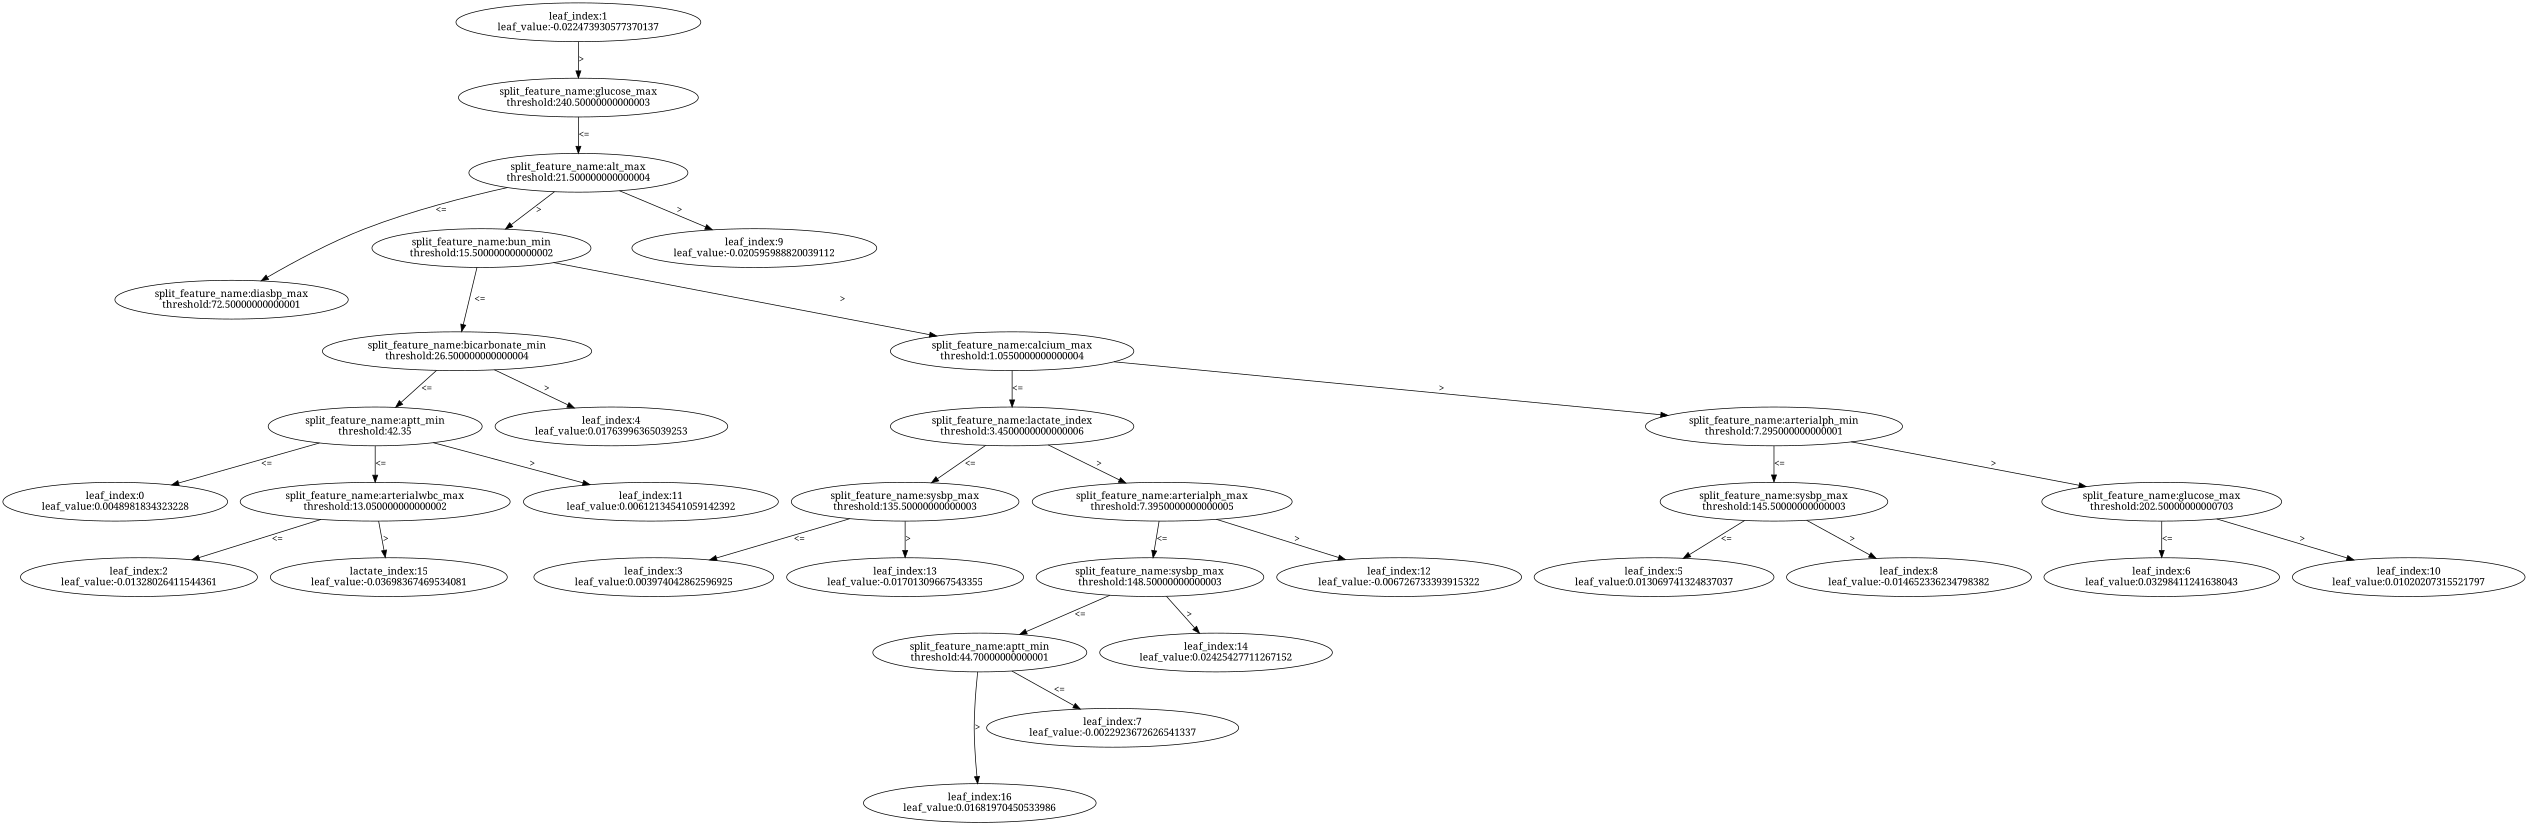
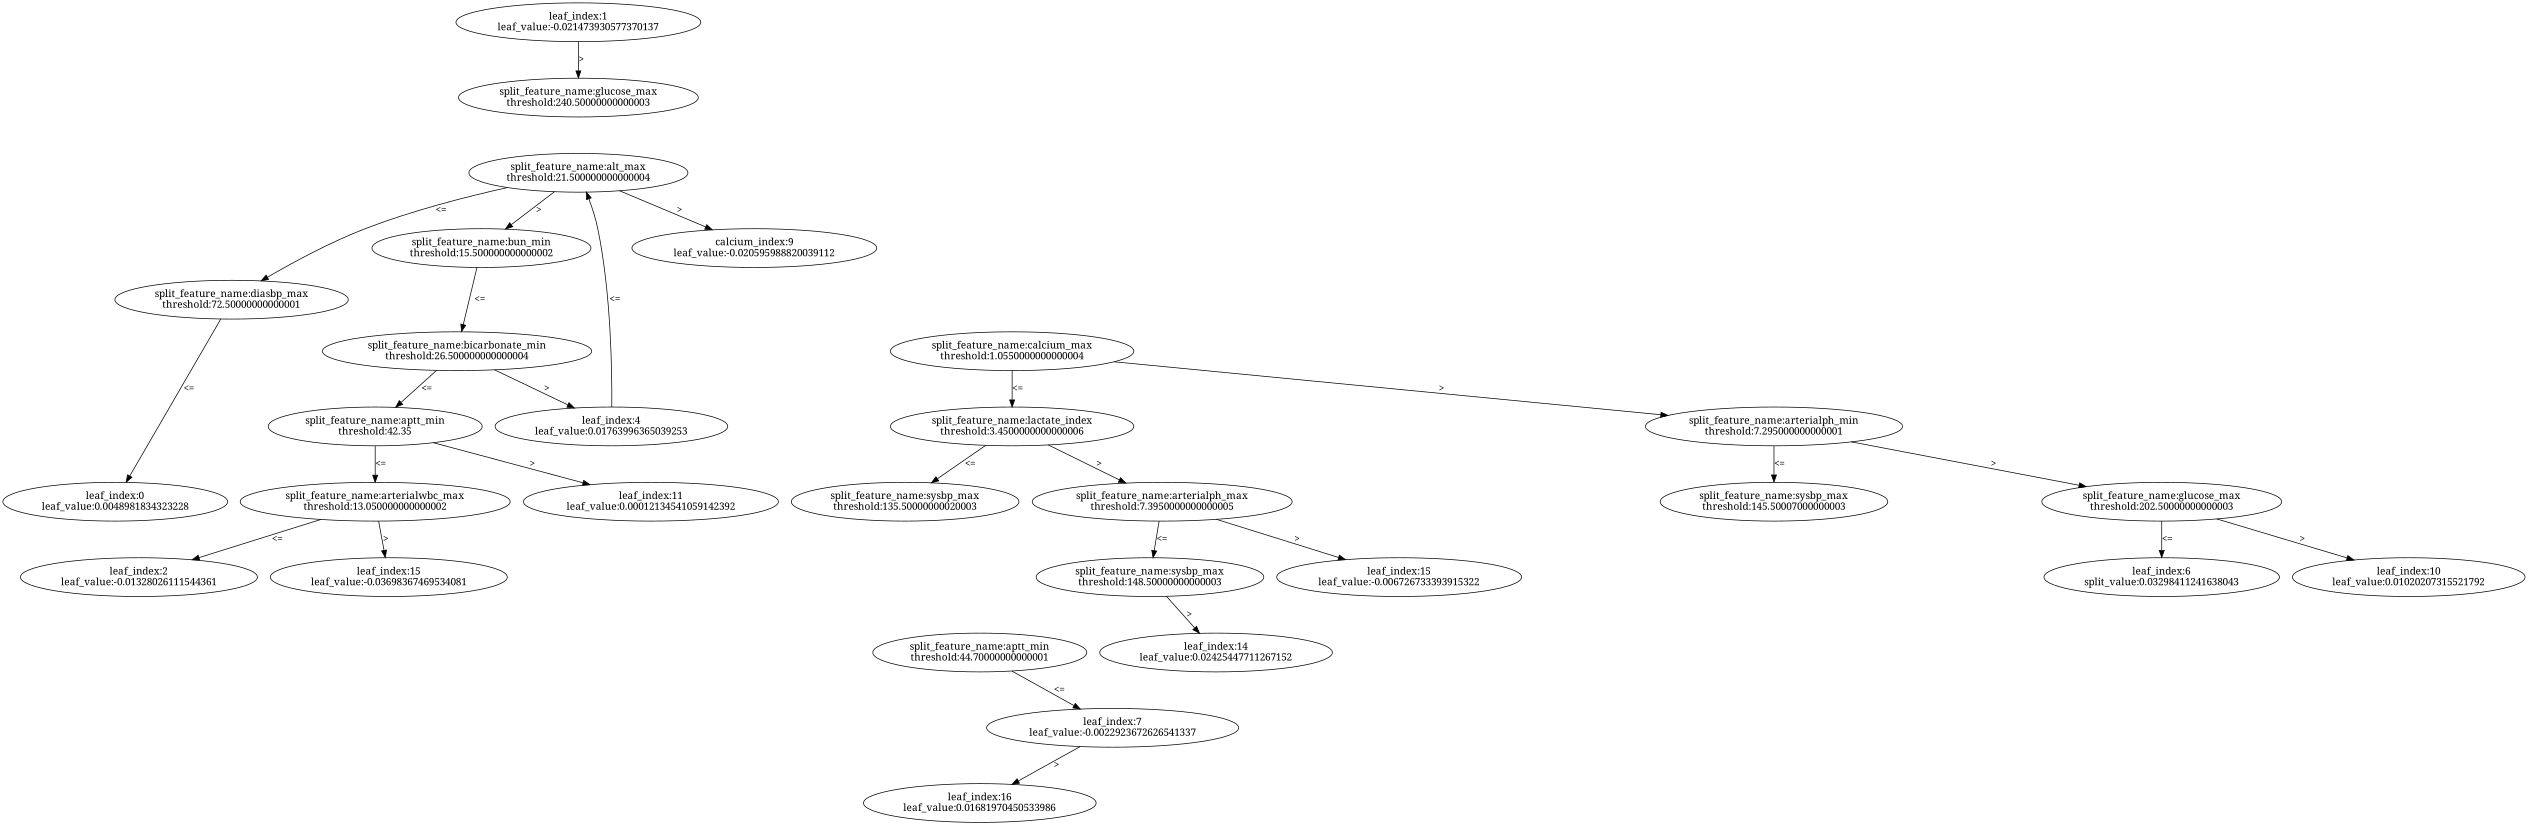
node "leaf_index:1 leaf_value:-0.022473930577370137": label "leaf_index:1 leaf_value:-0.022473930577370137" -> "leaf_index:1 leaf_value:-0.021473930577370137"
edge "split_feature_name:glucose_max threshold:240.50000000000003" -> "split_feature_name:alt_max threshold:21.500000000000004": now "leaf_index:4 leaf_value:0.01763996365039253" -> "split_feature_name:alt_max threshold:21.500000000000004"
node "leaf_index:9 leaf_value:-0.020595988820039112": label "leaf_index:9 leaf_value:-0.020595988820039112" -> "calcium_index:9 leaf_value:-0.020595988820039112"
edge "split_feature_name:bun_min threshold:15.500000000000002" -> "split_feature_name:calcium_max threshold:1.0550000000000004": removed, label ">"
edge "split_feature_name:aptt_min threshold:42.35" -> "leaf_index:0 leaf_value:0.0048981834323228": now "split_feature_name:diasbp_max threshold:72.50000000000001" -> "leaf_index:0 leaf_value:0.0048981834323228"
node "leaf_index:11 leaf_value:0.00612134541059142392": label "leaf_index:11 leaf_value:0.00612134541059142392" -> "leaf_index:11 leaf_value:0.00012134541059142392"
node "split_feature_name:sysbp_max threshold:135.50000000000003": label "split_feature_name:sysbp_max threshold:135.50000000000003" -> "split_feature_name:sysbp_max threshold:135.50000000020003"
node "split_feature_name:sysbp_max threshold:145.50000000000003": label "split_feature_name:sysbp_max threshold:145.50000000000003" -> "split_feature_name:sysbp_max threshold:145.50007000000003"
node "split_feature_name:glucose_max threshold:202.50000000000703": label "split_feature_name:glucose_max threshold:202.50000000000703" -> "split_feature_name:glucose_max threshold:202.50000000000003"
node "leaf_index:2 leaf_value:-0.01328026411544361": label "leaf_index:2 leaf_value:-0.01328026411544361" -> "leaf_index:2 leaf_value:-0.01328026111544361"
node "lactate_index:15 leaf_value:-0.03698367469534081": label "lactate_index:15 leaf_value:-0.03698367469534081" -> "leaf_index:15 leaf_value:-0.03698367469534081"
node "leaf_index:3 leaf_value:0.003974042862596925": removed
node "leaf_index:13 leaf_value:-0.01701309667543355": removed
node "leaf_index:12 leaf_value:-0.006726733393915322": label "leaf_index:12 leaf_value:-0.006726733393915322" -> "leaf_index:15 leaf_value:-0.006726733393915322"
node "leaf_index:5 leaf_value:0.013069741324837037": removed
node "leaf_index:8 leaf_value:-0.014652336234798382": removed
node "leaf_index:6 leaf_value:0.03298411241638043": label "leaf_index:6 leaf_value:0.03298411241638043" -> "leaf_index:6 split_value:0.03298411241638043"
node "leaf_index:10 leaf_value:0.01020207315521797": label "leaf_index:10 leaf_value:0.01020207315521797" -> "leaf_index:10 leaf_value:0.01020207315521792"
edge "split_feature_name:sysbp_max threshold:148.50000000000003" -> "split_feature_name:aptt_min threshold:44.70000000000001": removed, label "<="
node "leaf_index:14 leaf_value:0.02425427711267152": label "leaf_index:14 leaf_value:0.02425427711267152" -> "leaf_index:14 leaf_value:0.02425447711267152"
edge "split_feature_name:aptt_min threshold:44.70000000000001" -> "leaf_index:16 leaf_value:0.01681970450533986": now "leaf_index:7 leaf_value:-0.0022923672626541337" -> "leaf_index:16 leaf_value:0.01681970450533986"
